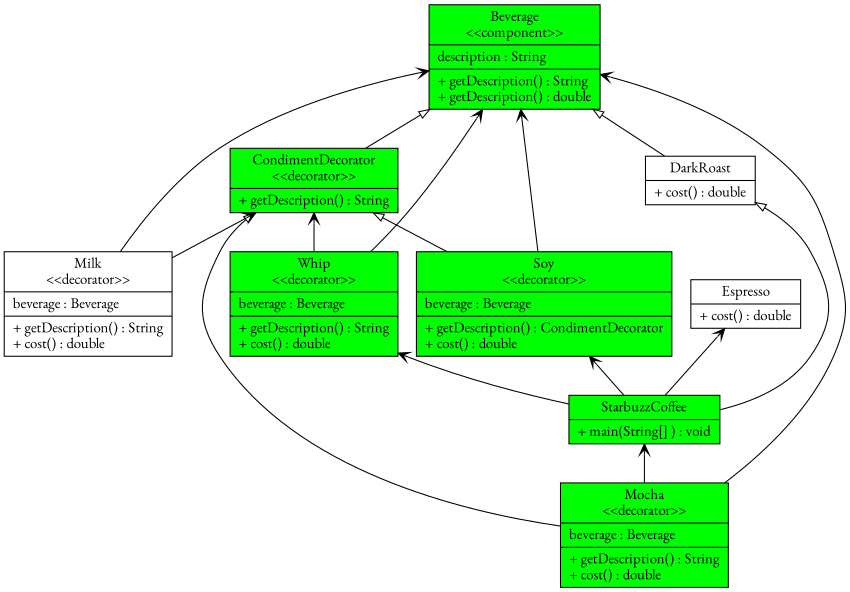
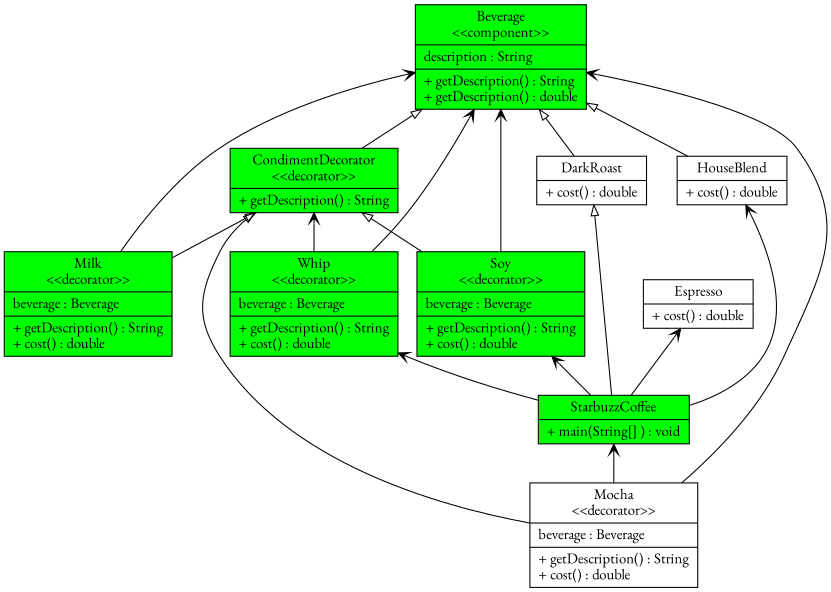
node "HouseBlend": added
edge "Milk" -> "CondimentDecorator": arrowhead vee -> empty
node "Milk": fillcolor white -> green
node "Soy": text "+ getDescription() : CondimentDecorator" -> "+ getDescription() : String"
node "Mocha": fillcolor green -> white
